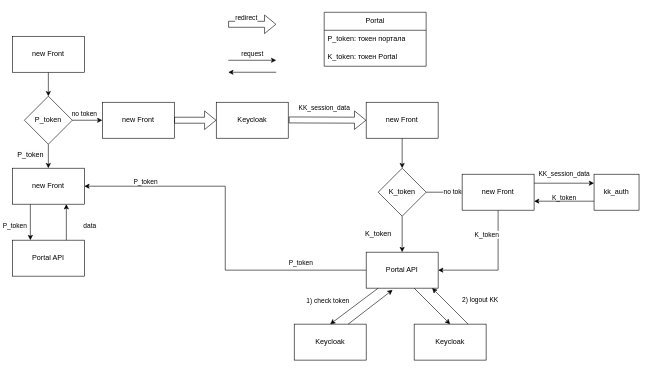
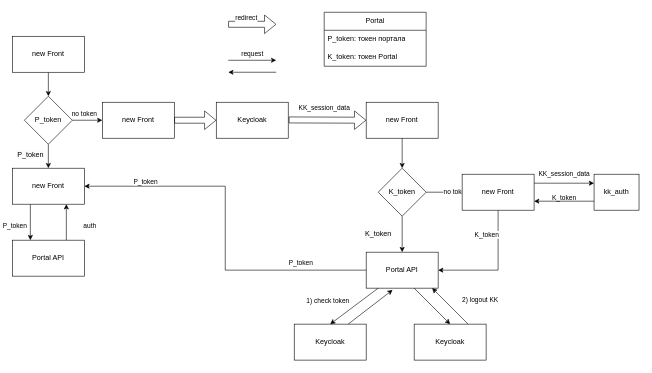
node "data": label "data" -> "auth"
